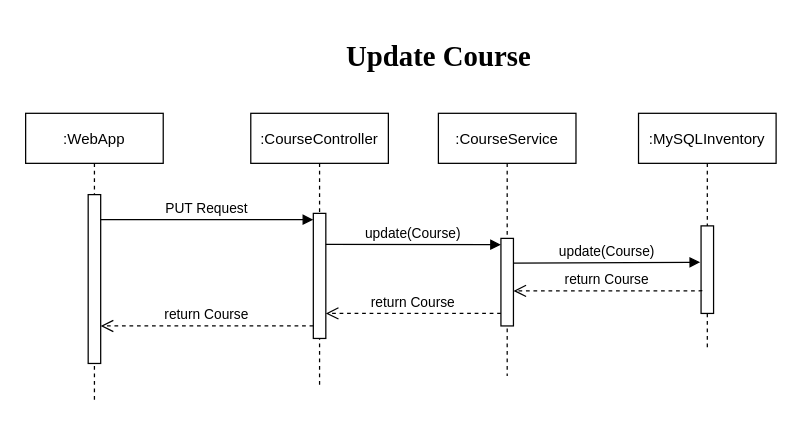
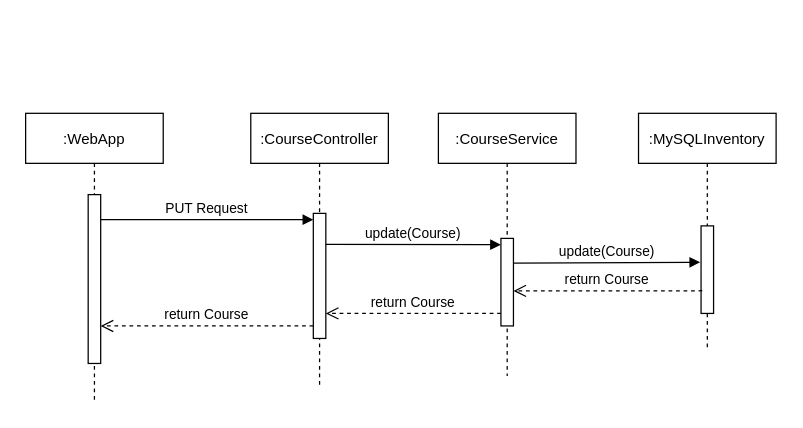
node "Update Course": removed
